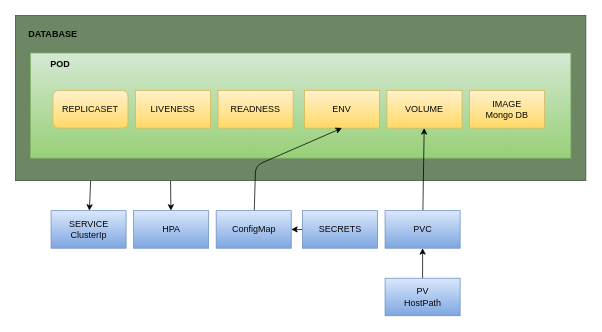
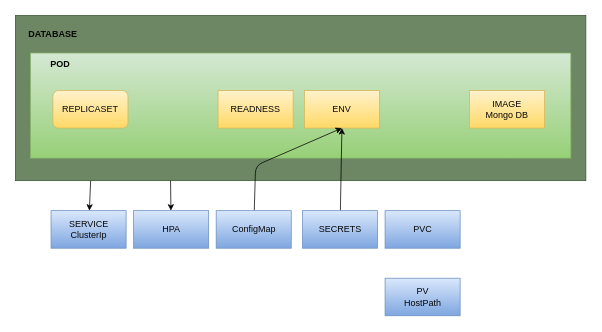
node "LIVENESS": removed
node "VOLUME": removed
edge "PVC" -> "VOLUME": removed
edge "SECRETS" -> "ConfigMap": now "SECRETS" -> "ENV"
edge "PV HostPath" -> "PVC": removed
